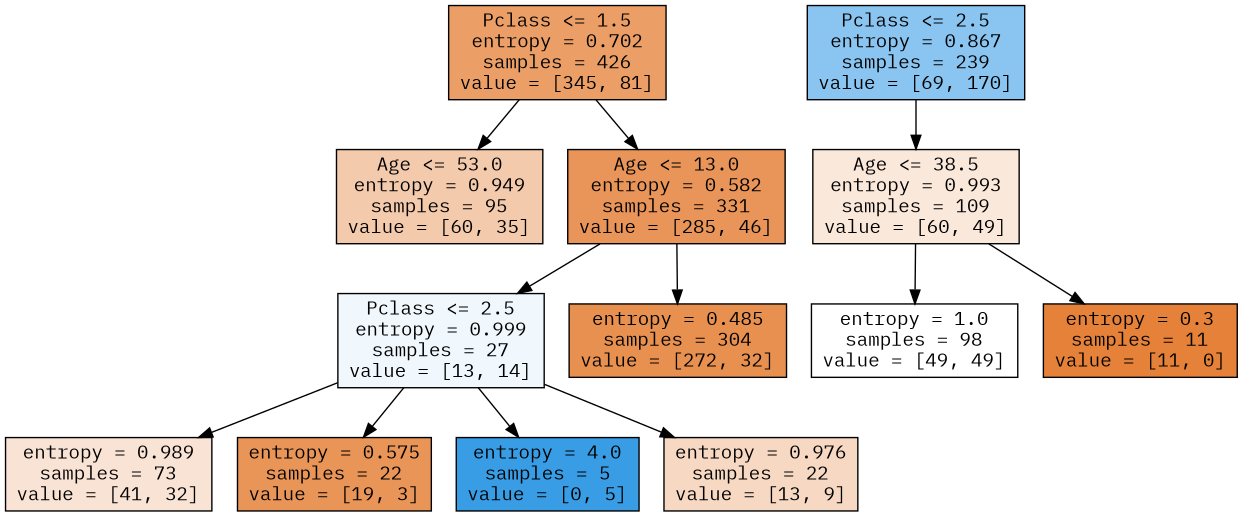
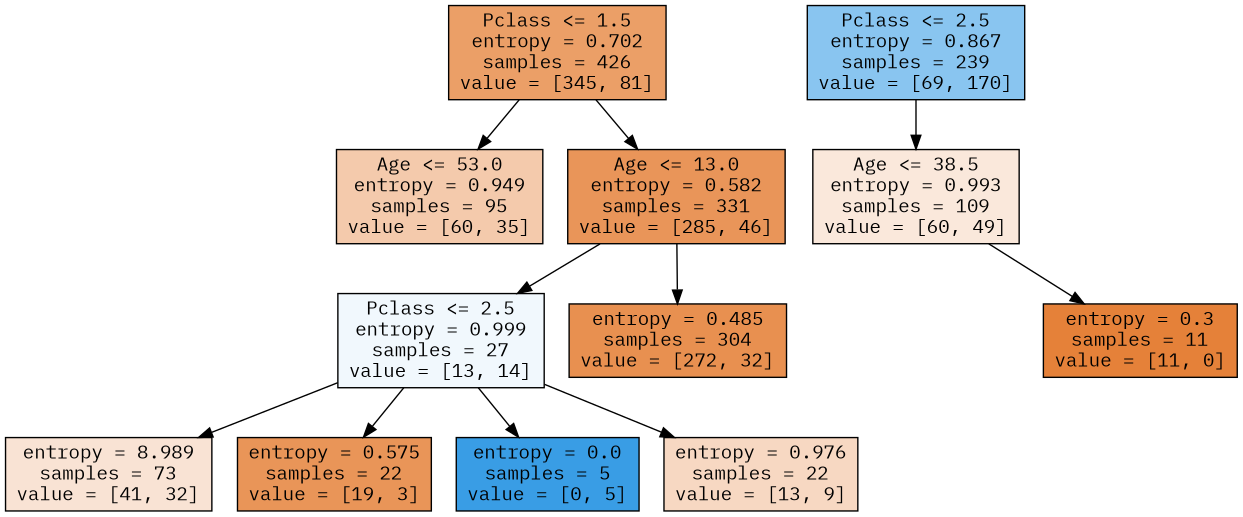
node "entropy = 1.0 samples = 98 value = [49, 49]": removed
node "entropy = 0.989 samples = 73 value = [41, 32]": label "entropy = 0.989 samples = 73 value = [41, 32]" -> "entropy = 8.989 samples = 73 value = [41, 32]"
node "entropy = 4.0 samples = 5 value = [0, 5]": label "entropy = 4.0 samples = 5 value = [0, 5]" -> "entropy = 0.0 samples = 5 value = [0, 5]"
